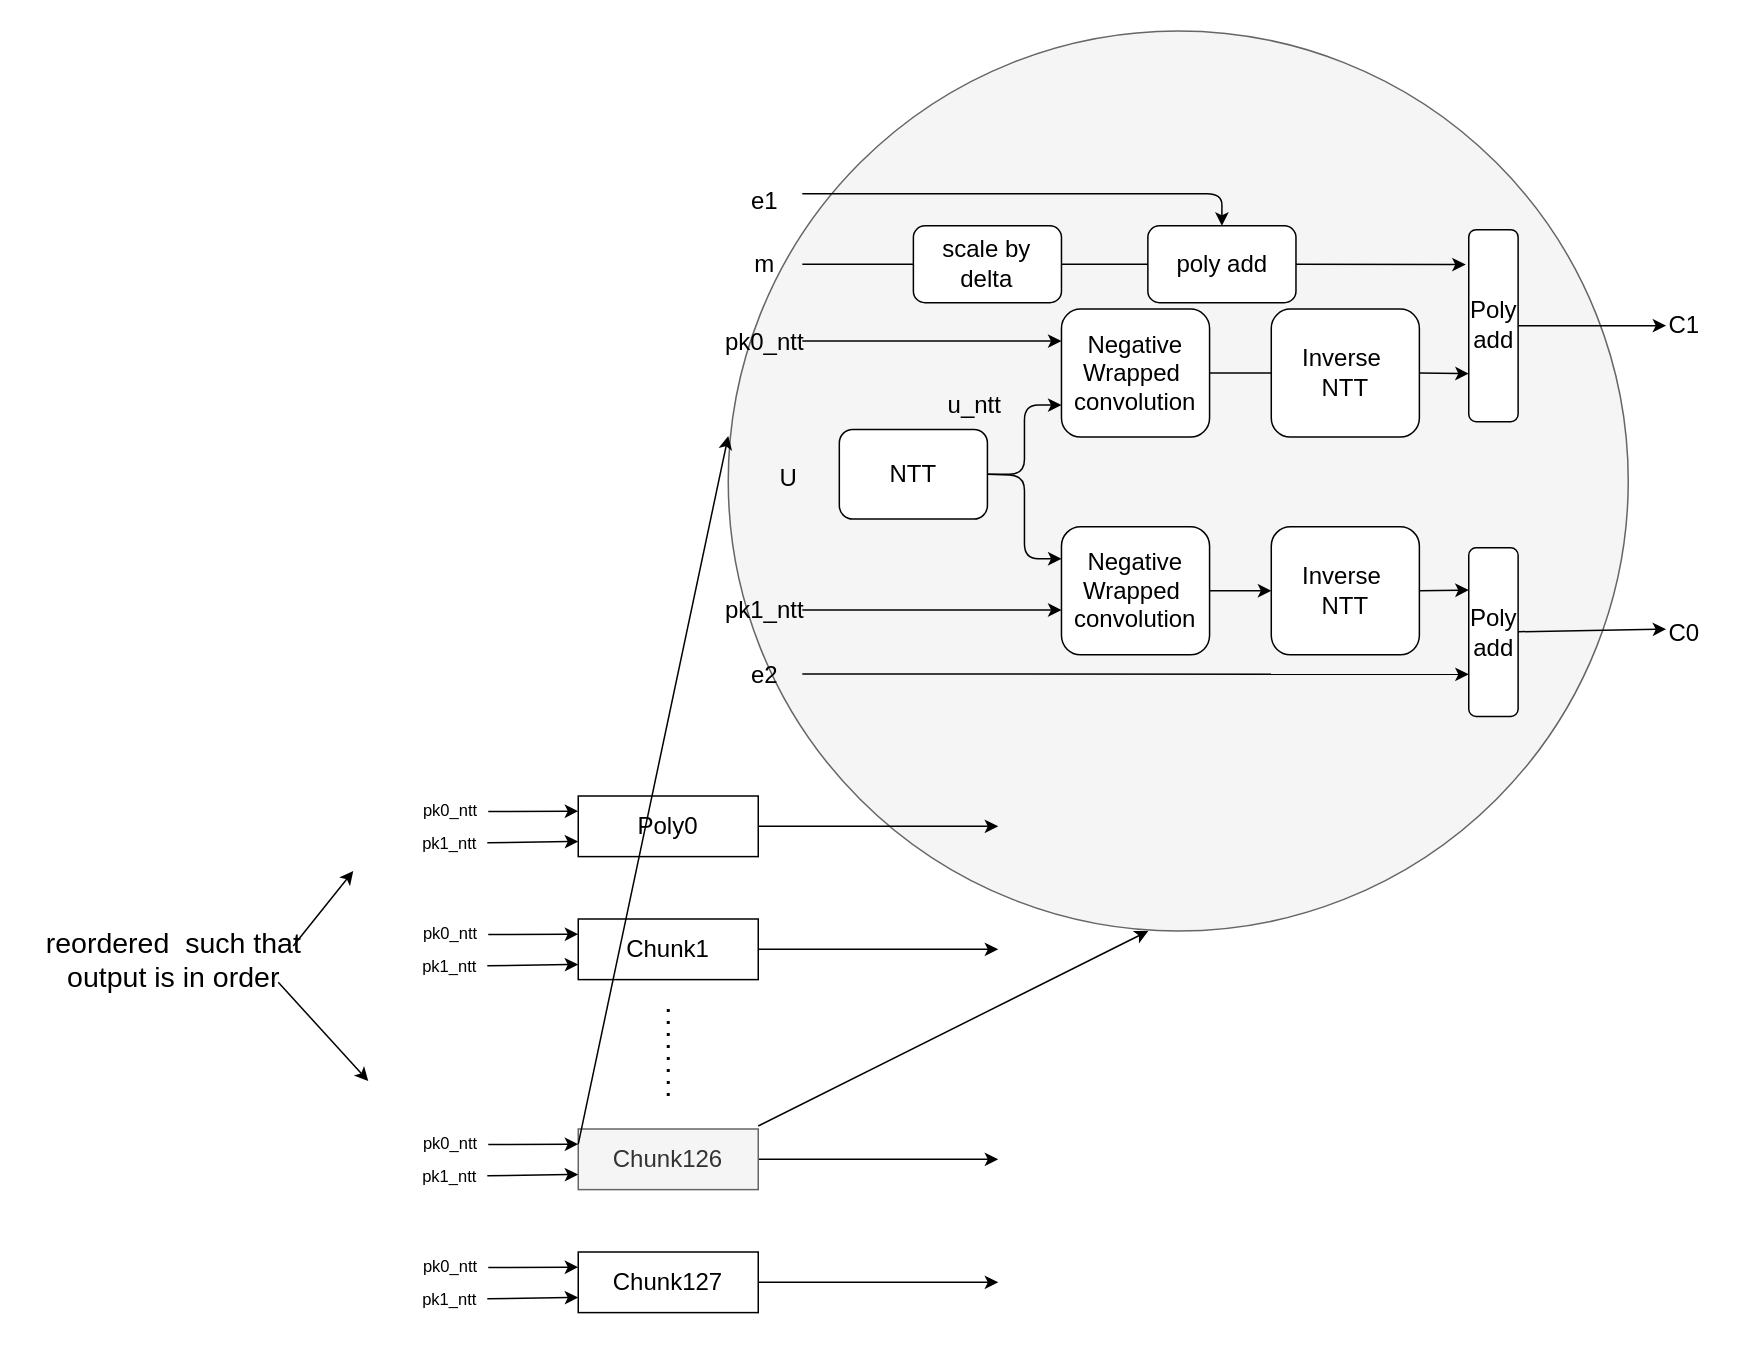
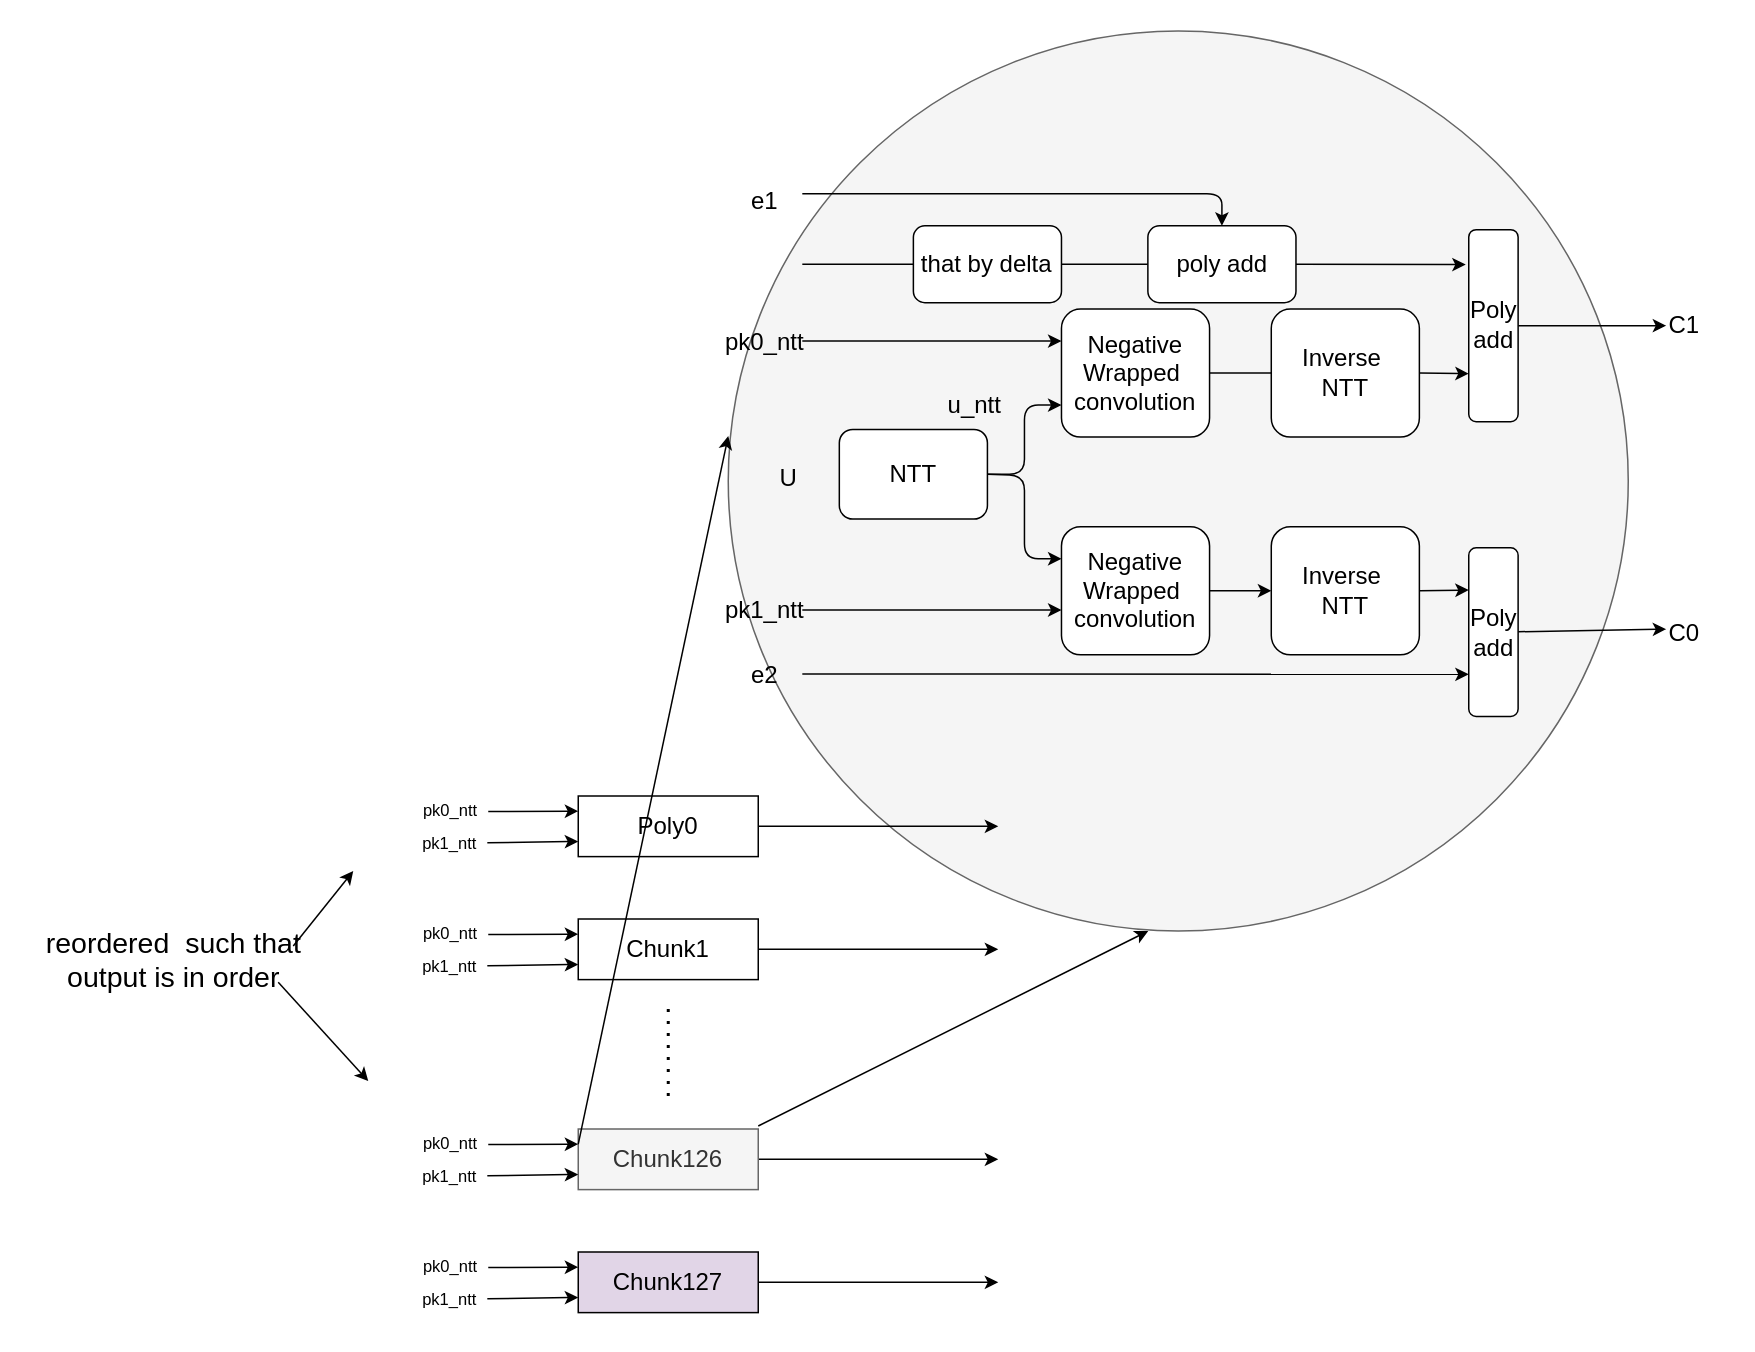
node "scale by delta": label "scale by delta" -> "that by delta"
node "m": removed
node "Chunk127": fillcolor #ffffff -> #e1d5e7
